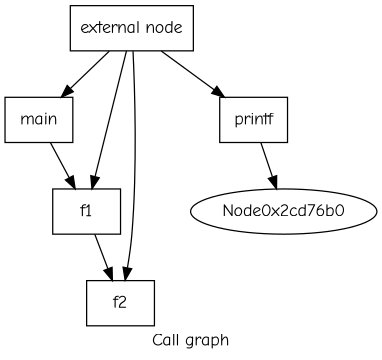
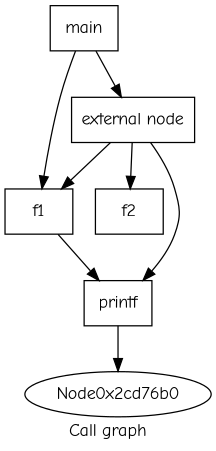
edge "external node" -> "main": reversed
edge "f1" -> "f2": now "f1" -> "printf"
